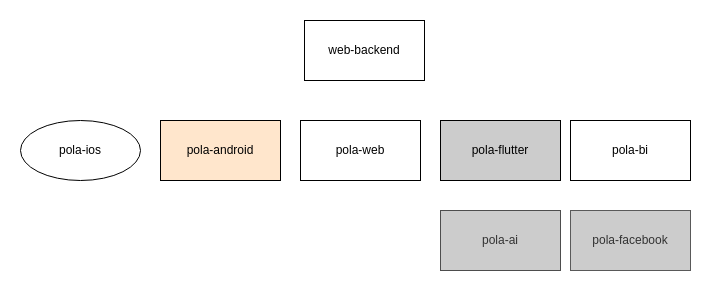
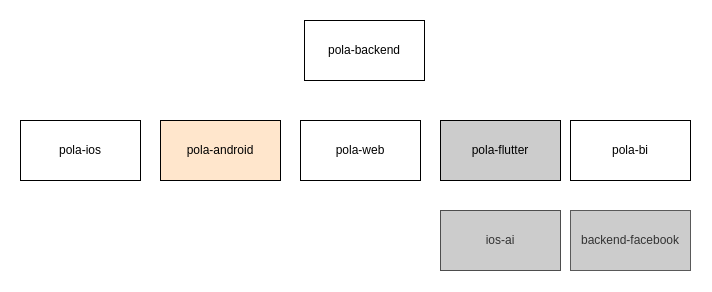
node "web-backend": label "web-backend" -> "pola-backend"
node "pola-ios": shape ellipse -> rectangle
node "pola-ai": label "pola-ai" -> "ios-ai"
node "pola-facebook": label "pola-facebook" -> "backend-facebook"
